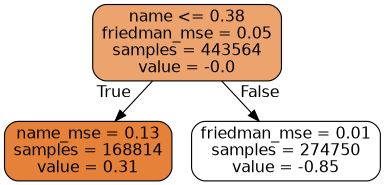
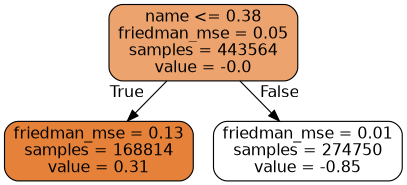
node "name_mse = 0.13 samples = 168814 value = 0.31": label "name_mse = 0.13 samples = 168814 value = 0.31" -> "friedman_mse = 0.13 samples = 168814 value = 0.31"
